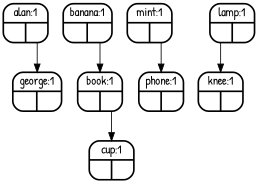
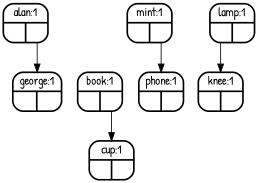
node "banana:1": removed
